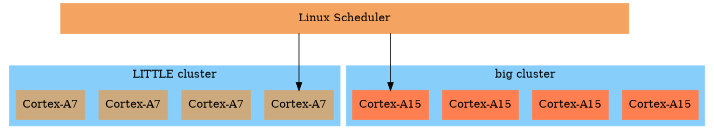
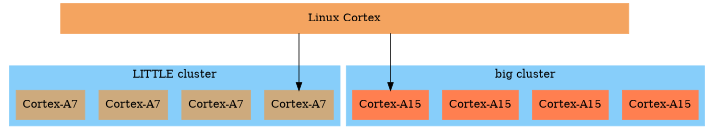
node "Linux Scheduler": label "Linux Scheduler" -> "Linux Cortex"
